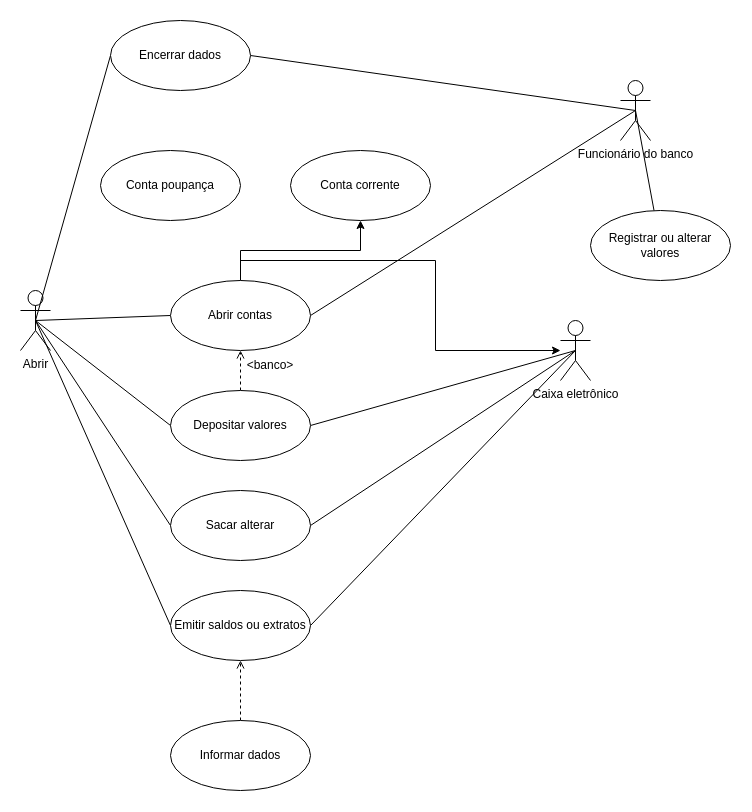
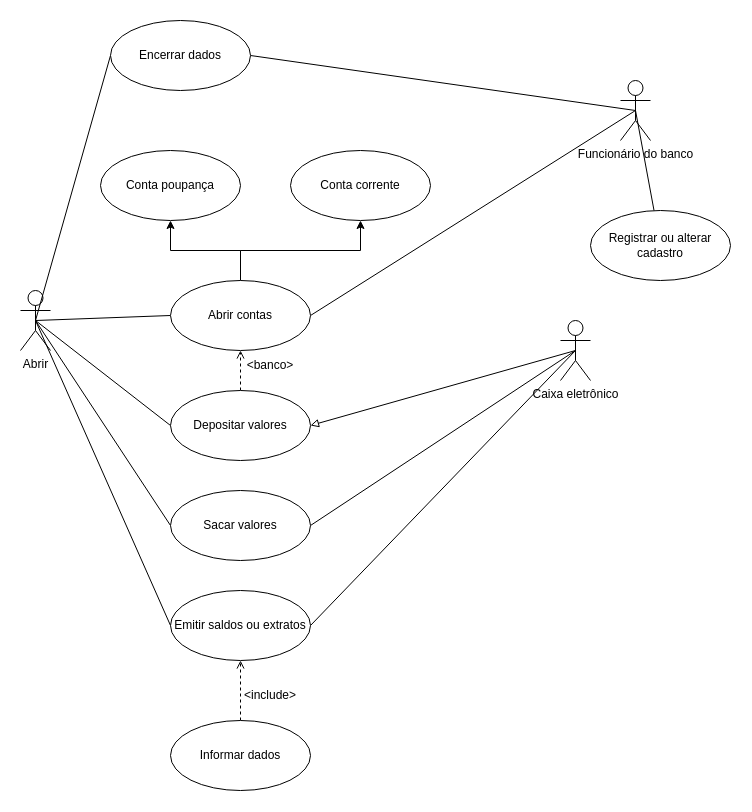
node "Registrar ou alterar valores": label "Registrar ou alterar valores" -> "Registrar ou alterar cadastro"
edge "Abrir contas" -> "Caixa eletrônico": now "Abrir contas" -> "Conta poupança"
edge "Caixa eletrônico" -- "Depositar valores": arrowhead none -> block
node "Sacar alterar": label "Sacar alterar" -> "Sacar valores"
node "<include>": added
